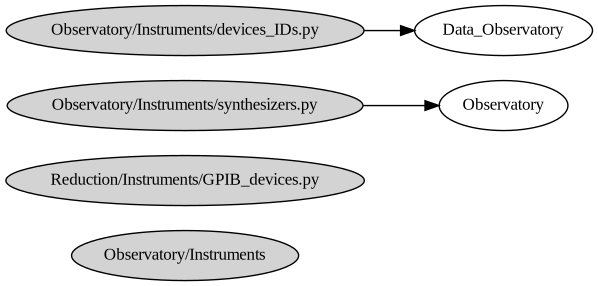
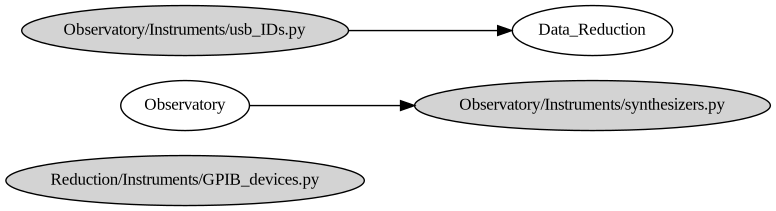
node "Observatory/Instruments/devices_IDs.py": label "Observatory/Instruments/devices_IDs.py" -> "Observatory/Instruments/usb_IDs.py"
node "Data_Observatory": label "Data_Observatory" -> "Data_Reduction"
edge "Observatory/Instruments/synthesizers.py" -> "Observatory": reversed
node "Observatory/Instruments": removed
